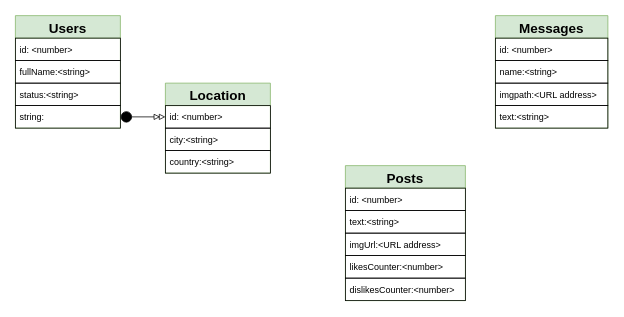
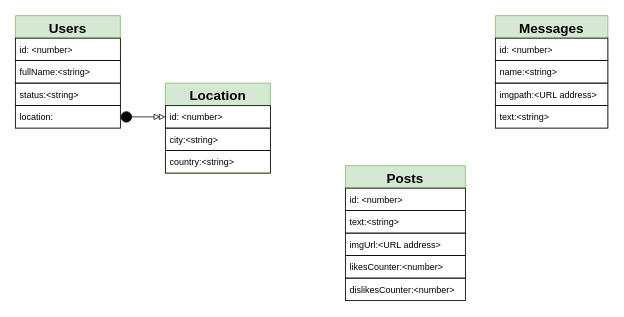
node "string:": label "string:" -> "location:"
